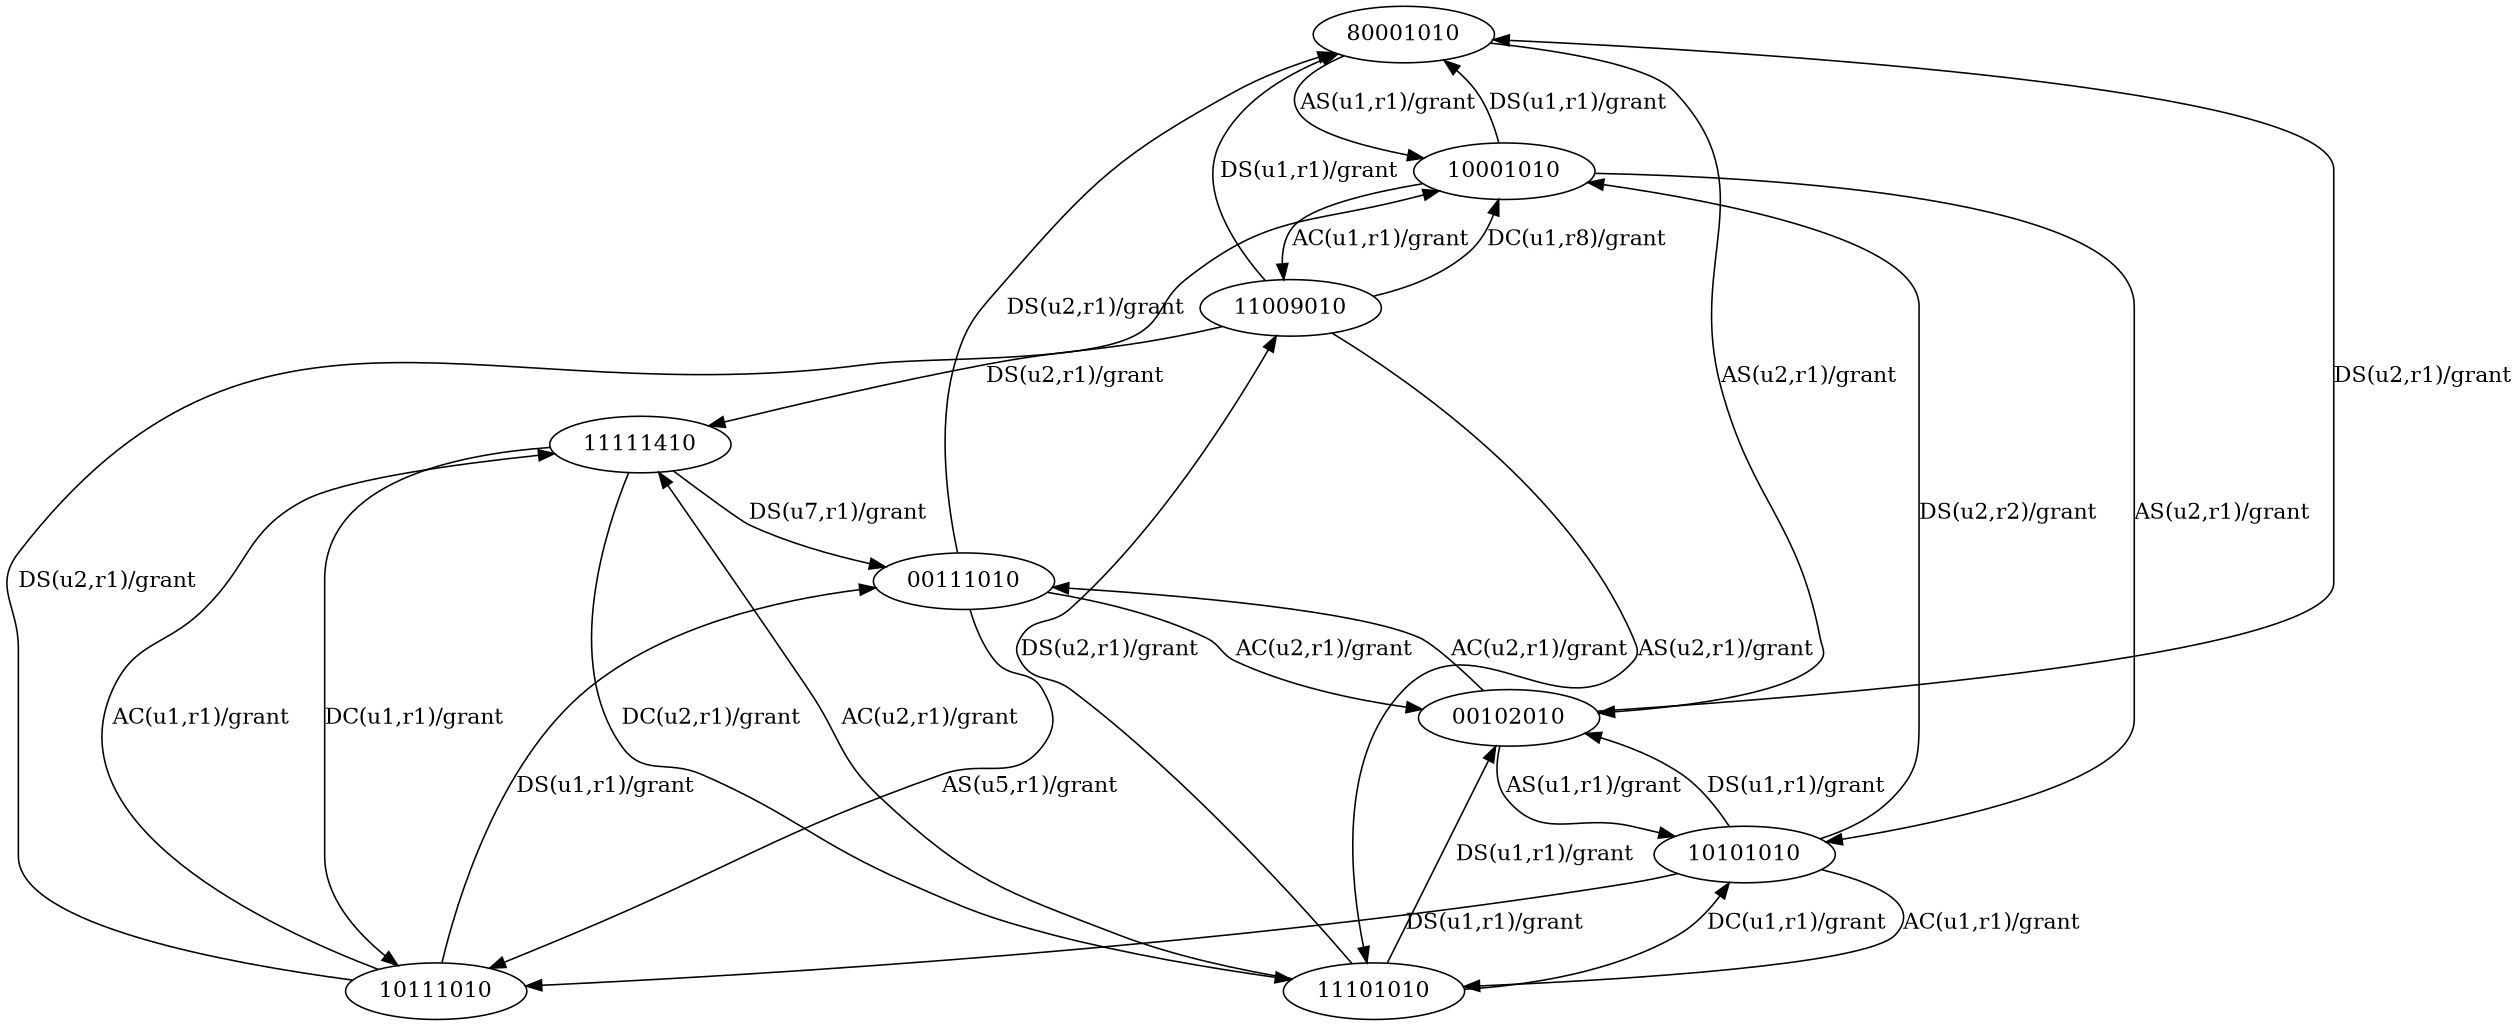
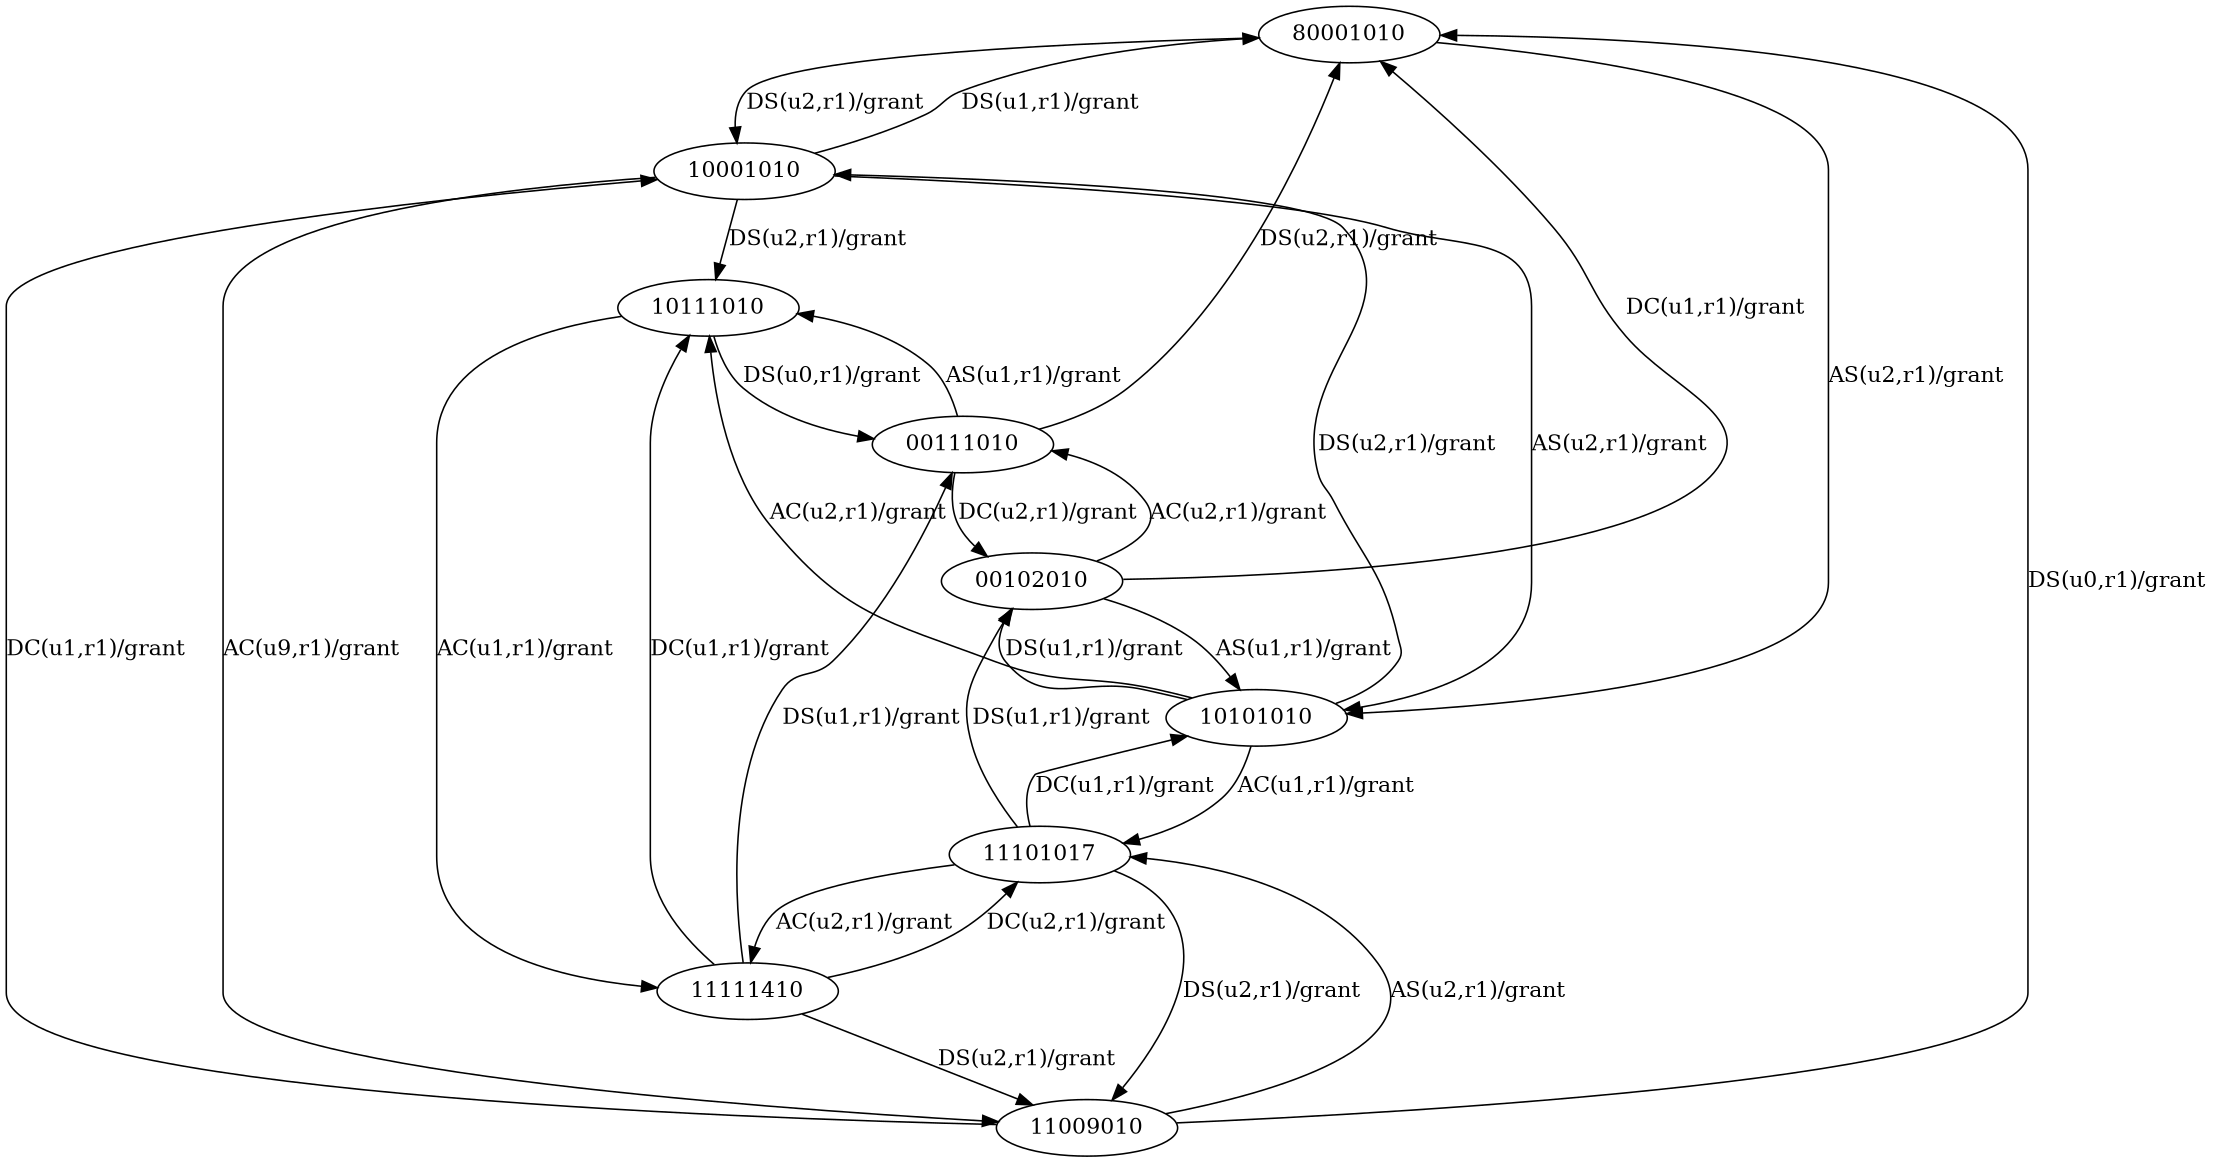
edge "80001010" -> "10001010": label "AS(u1,r1)/grant" -> "DS(u2,r1)/grant"
edge "11009010" -> "80001010": label "DS(u1,r1)/grant" -> "DS(u0,r1)/grant"
edge "10001010" -> "11009010": label "AC(u1,r1)/grant" -> "AC(u9,r1)/grant"
edge "11009010" -> "10001010": label "DC(u1,r8)/grant" -> "DC(u1,r1)/grant"
edge "10111010" -> "10001010": reversed
edge "11009010" -> "11111410": reversed
edge "00102010" -> "80001010": label "DS(u2,r1)/grant" -> "DC(u1,r1)/grant"
edge "80001010" -> "00102010": now "80001010" -> "10101010"
edge "11111410" -> "00111010": label "DS(u7,r1)/grant" -> "DS(u1,r1)/grant"
edge "10101010" -> "10001010": label "DS(u2,r2)/grant" -> "DS(u2,r1)/grant"
edge "00111010" -> "00102010": label "AC(u2,r1)/grant" -> "DC(u2,r1)/grant"
edge "10111010" -> "00111010": label "DS(u1,r1)/grant" -> "DS(u0,r1)/grant"
edge "00111010" -> "10111010": label "AS(u5,r1)/grant" -> "AS(u1,r1)/grant"
edge "10101010" -> "10111010": label "DS(u1,r1)/grant" -> "AC(u2,r1)/grant"
node "11101010": label "11101010" -> "11101017"
